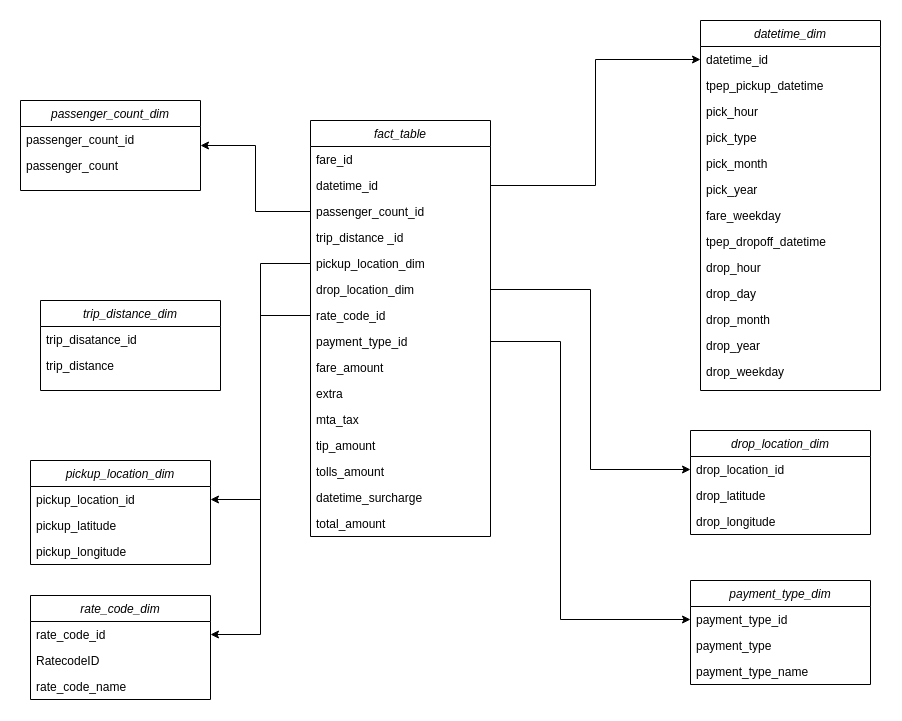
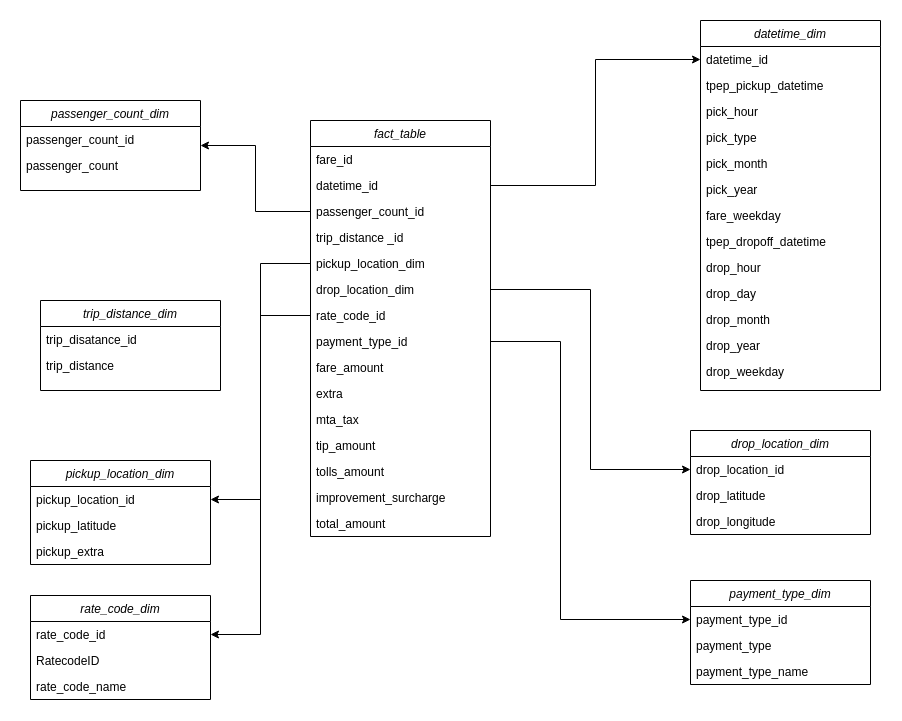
node "datetime_surcharge": label "datetime_surcharge" -> "improvement_surcharge"
node "pickup_longitude": label "pickup_longitude" -> "pickup_extra"
